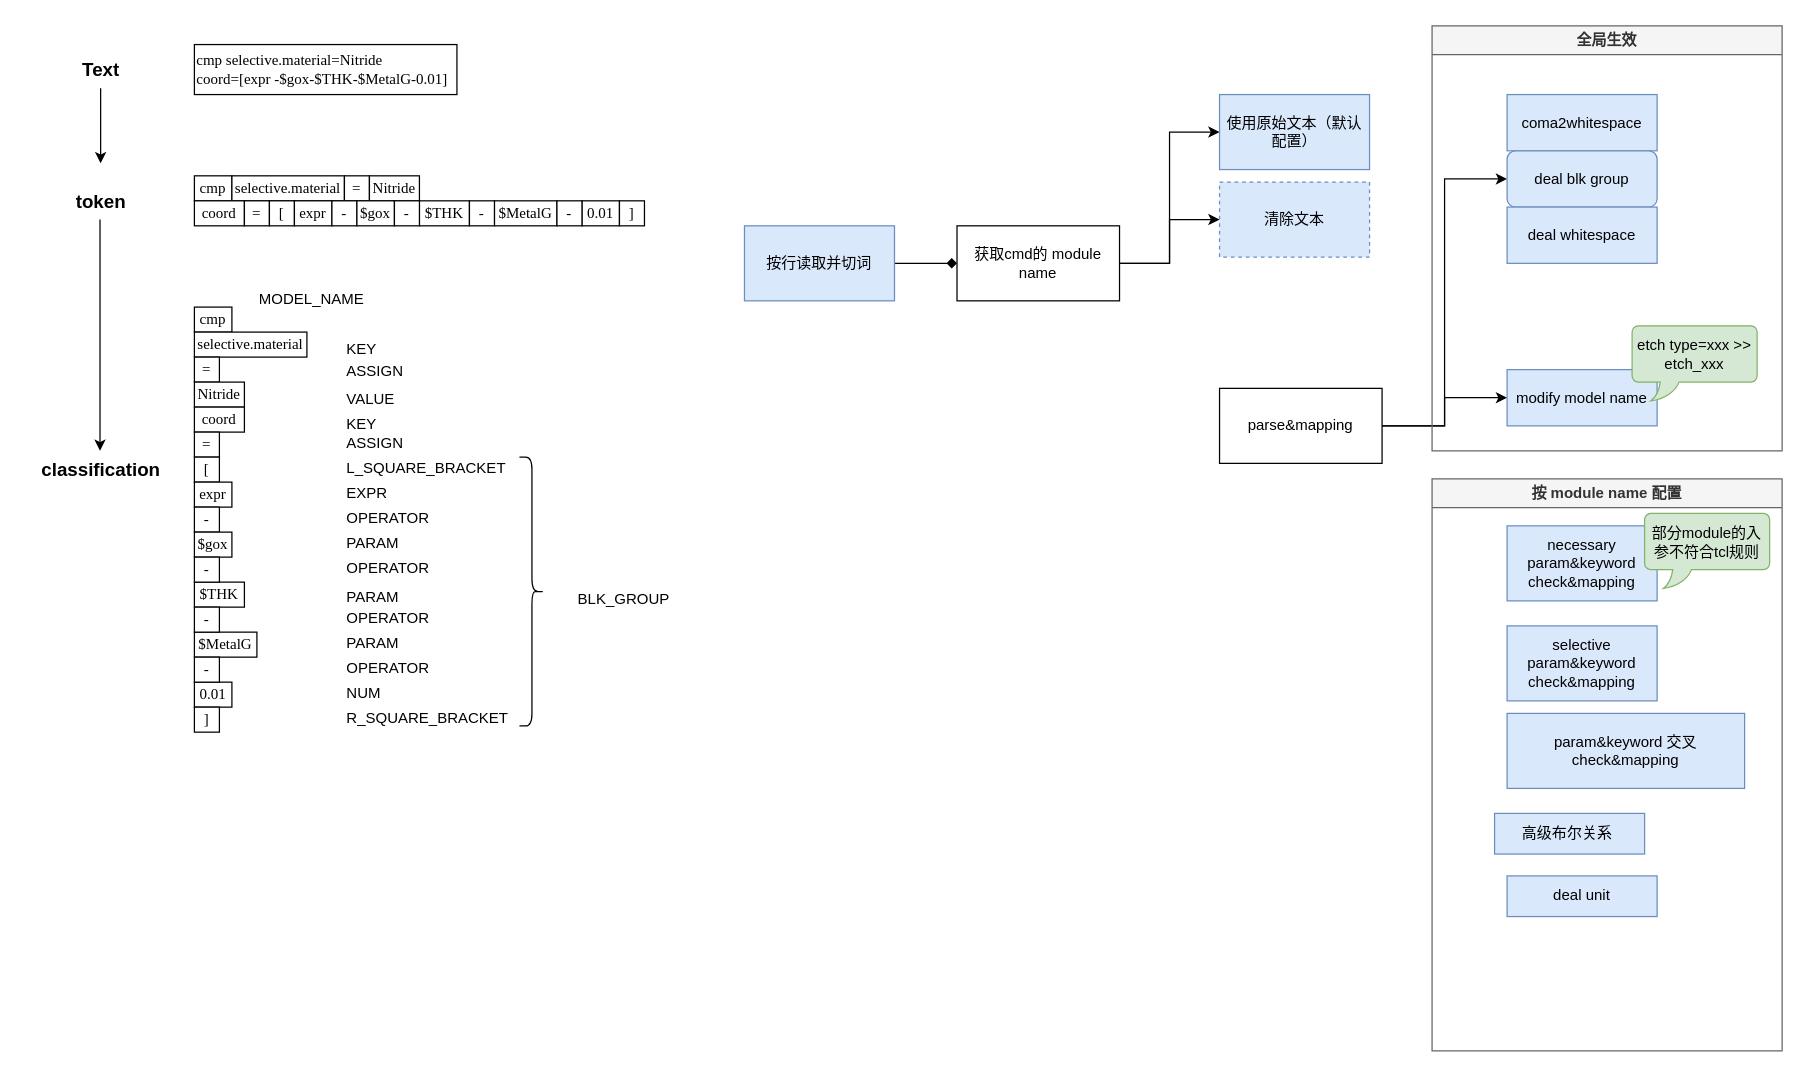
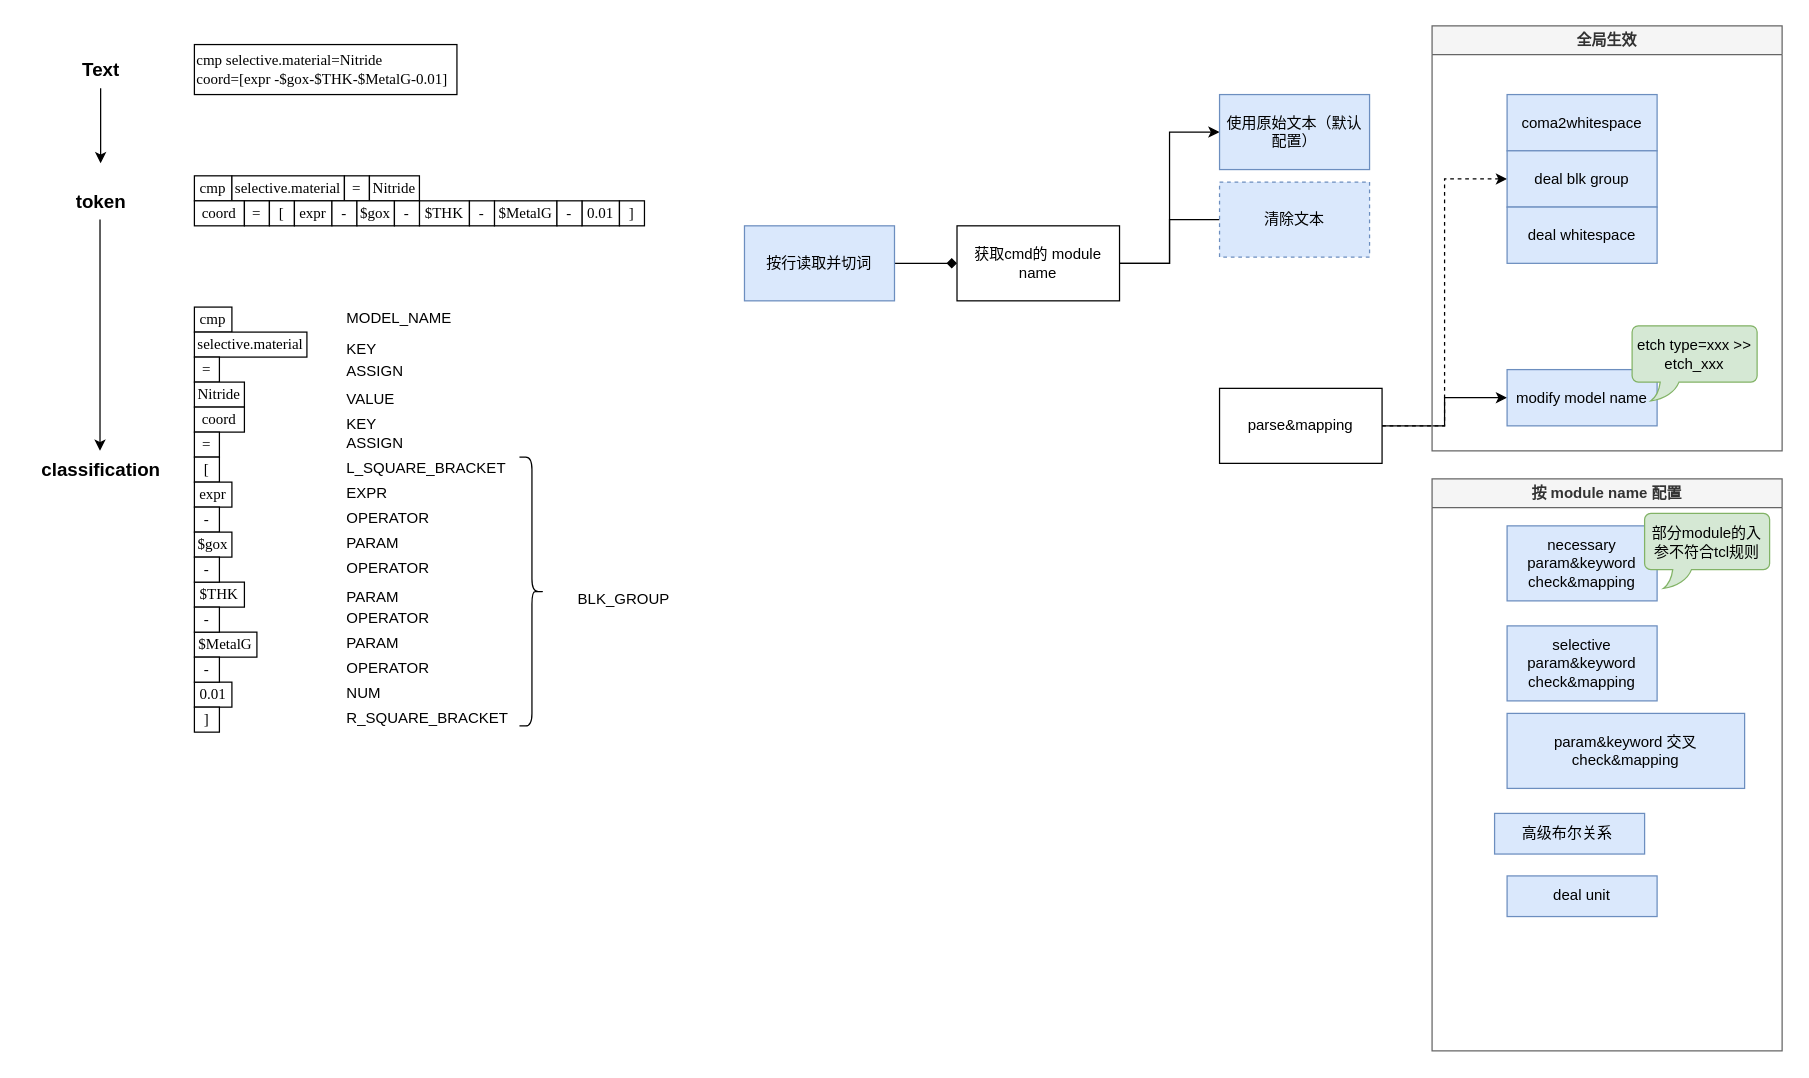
node "deal blk group": shape rounded rectangle -> rectangle
edge "获取cmd的 module name" -> "清除文本": arrowhead classic -> none
edge "parse&mapping" -> "deal blk group": style solid -> dashed
node "MODEL_NAME": moved (326, 294) -> (413, 313)
